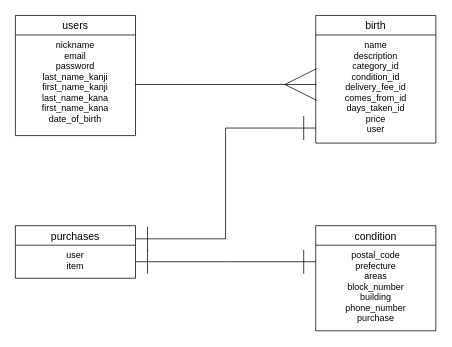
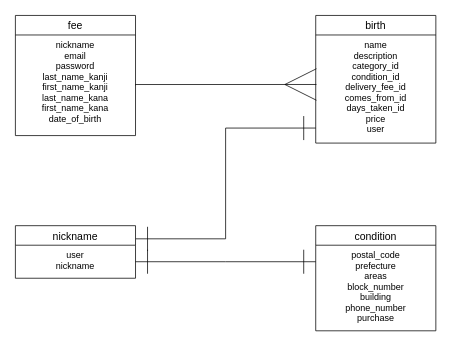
node "users": label "users" -> "fee"
node "purchases": label "purchases" -> "nickname"
node "user item": label "user item" -> "user nickname"
